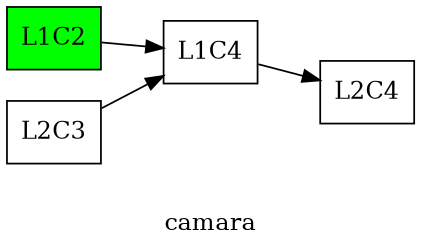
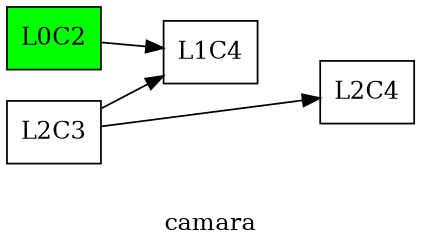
node "L1C2": label "L1C2" -> "L0C2"
edge "L1C4" -> "L2C4": now "L2C3" -> "L2C4"
